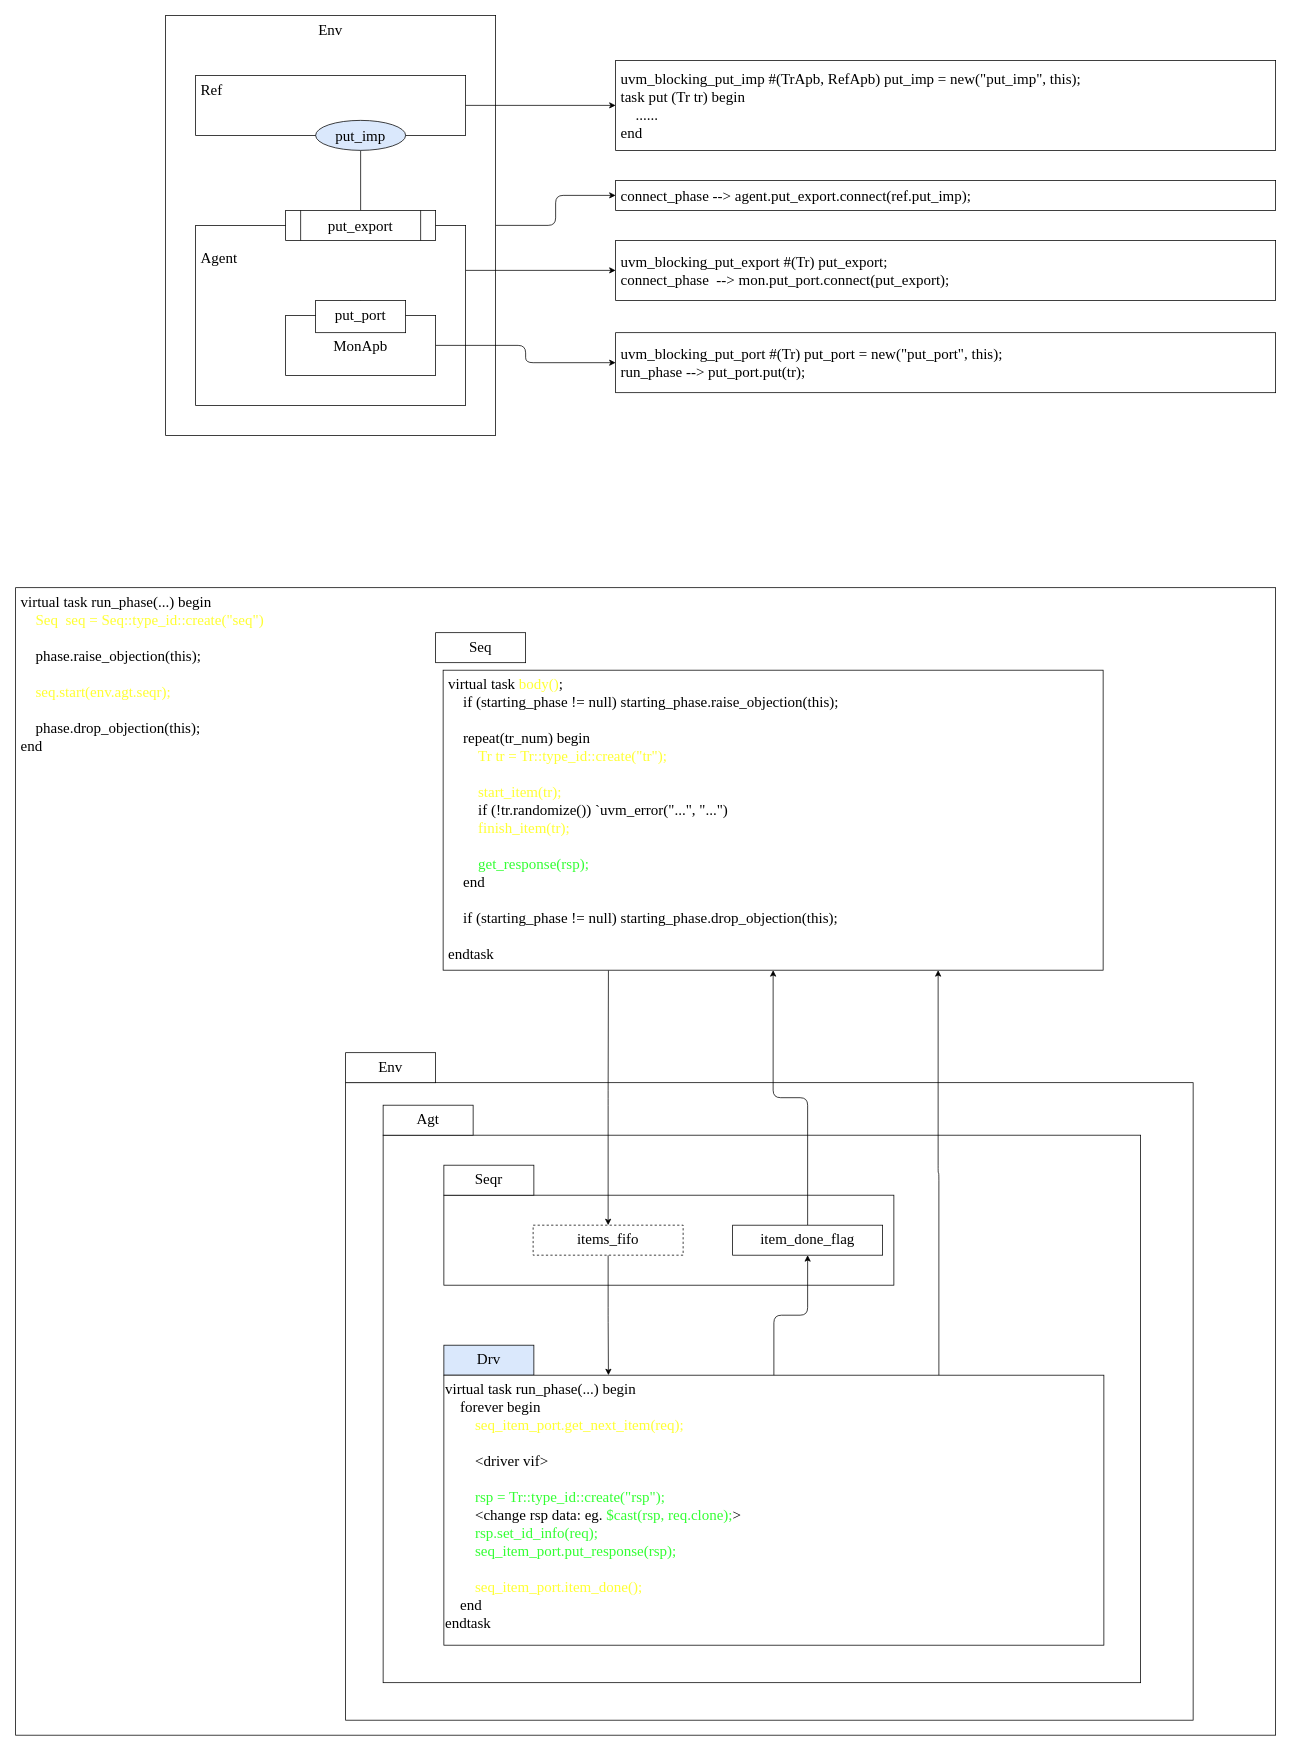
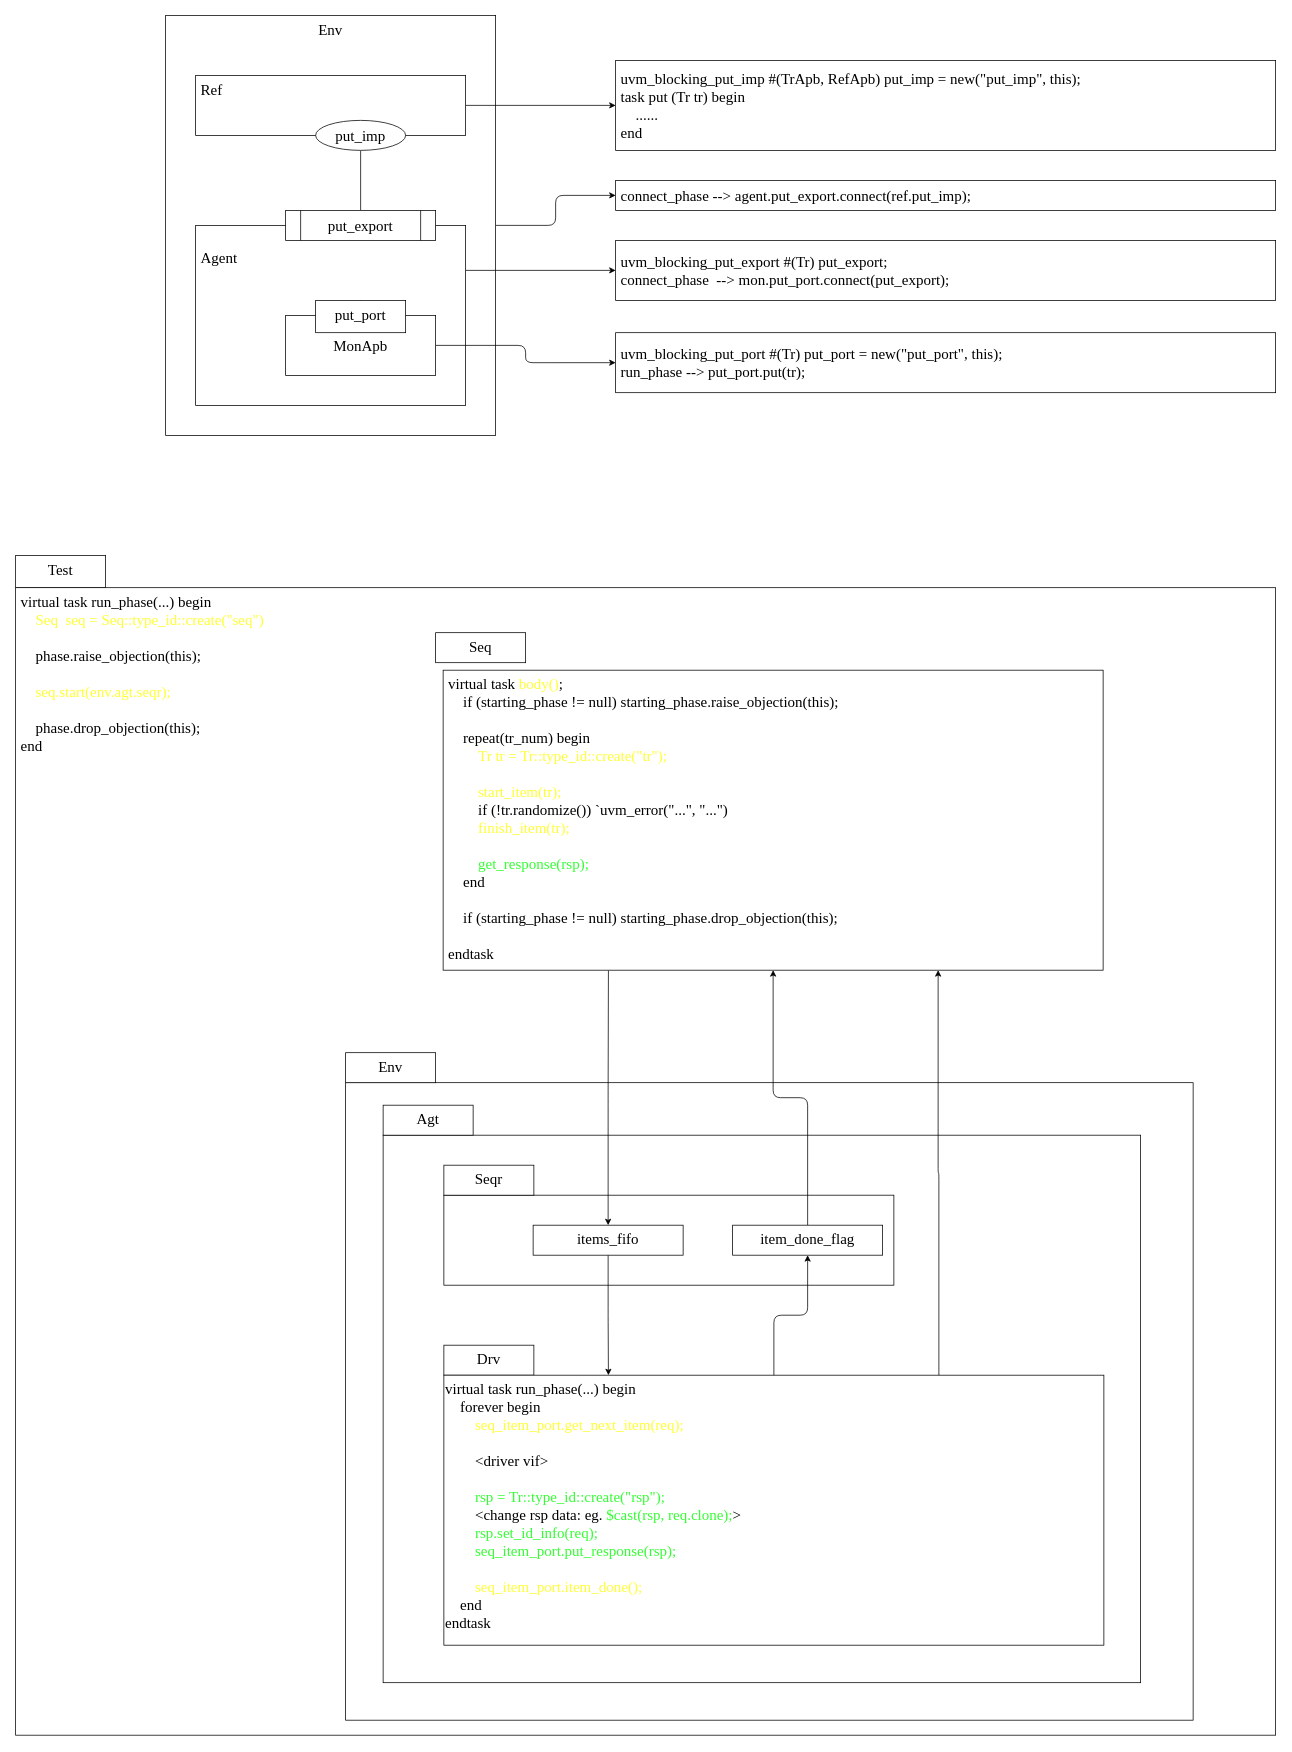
node "put_imp": fillcolor #dae8fc -> #ffffff
node "Test": added
node "items_fifo": style dashed -> solid
node "Drv": fillcolor #dae8fc -> #ffffff
